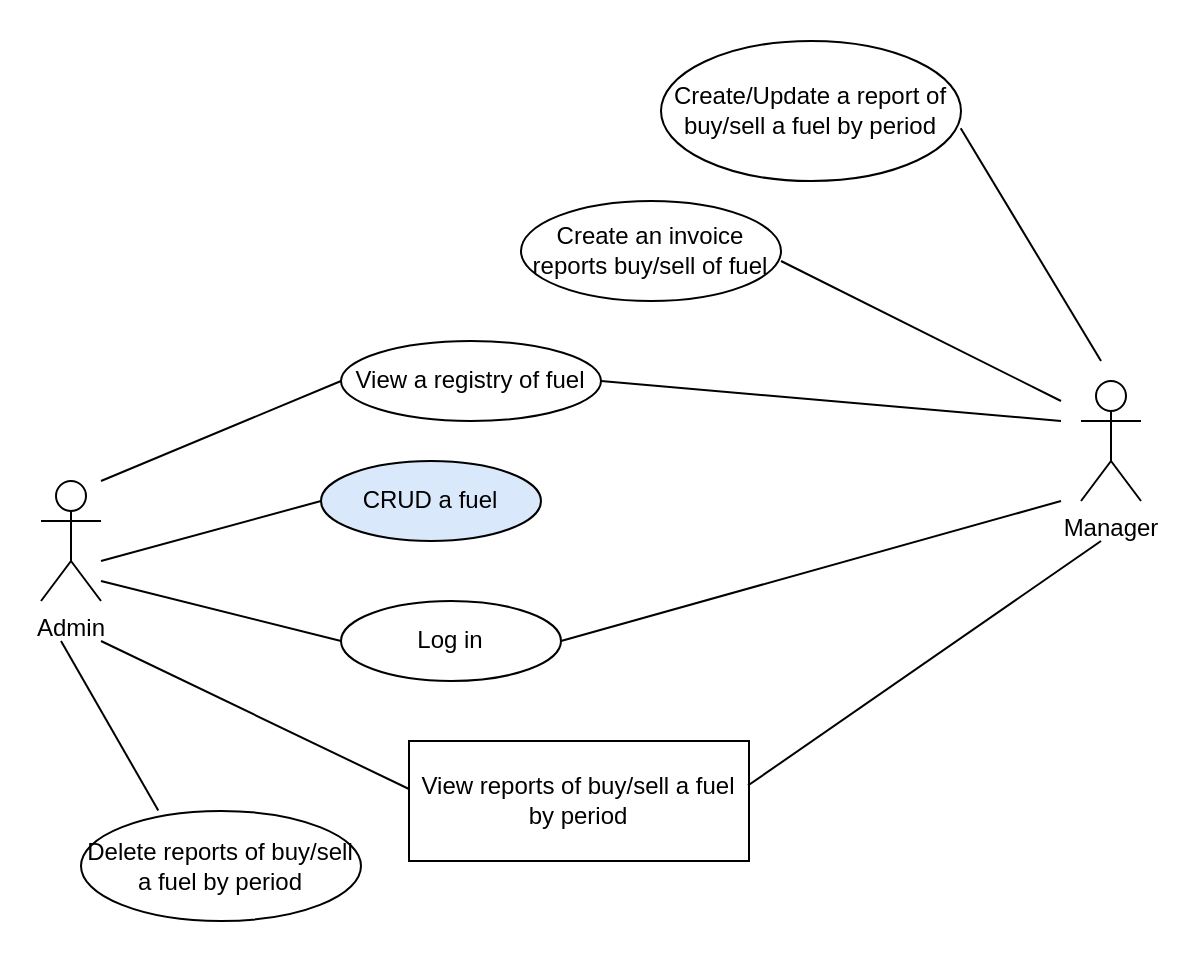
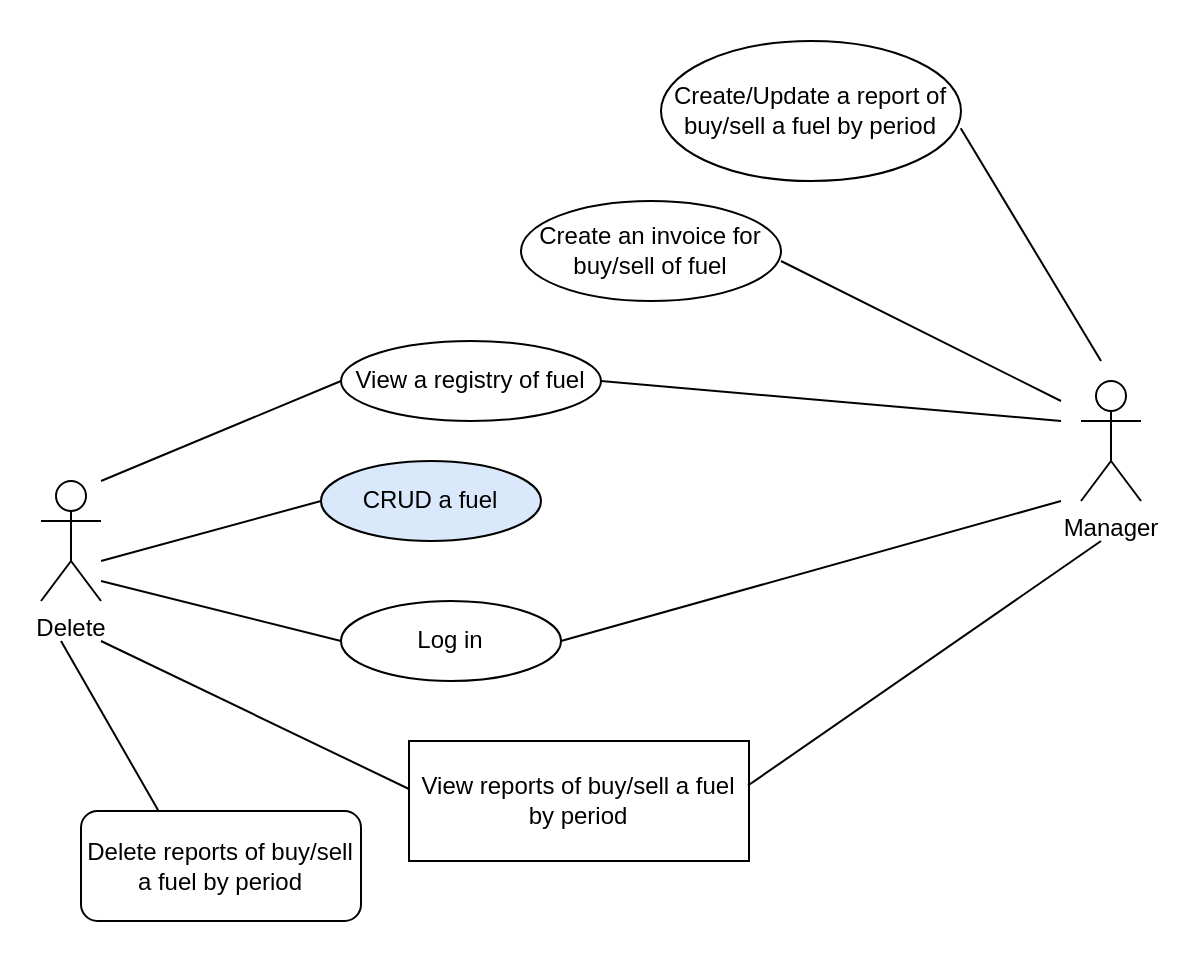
node "Create an invoice reports buy/sell of fuel": label "Create an invoice reports buy/sell of fuel" -> "Create an invoice for buy/sell of fuel"
node "Admin": label "Admin" -> "Delete"
node "Delete reports of buy/sell a fuel by period": shape ellipse -> rounded rectangle
